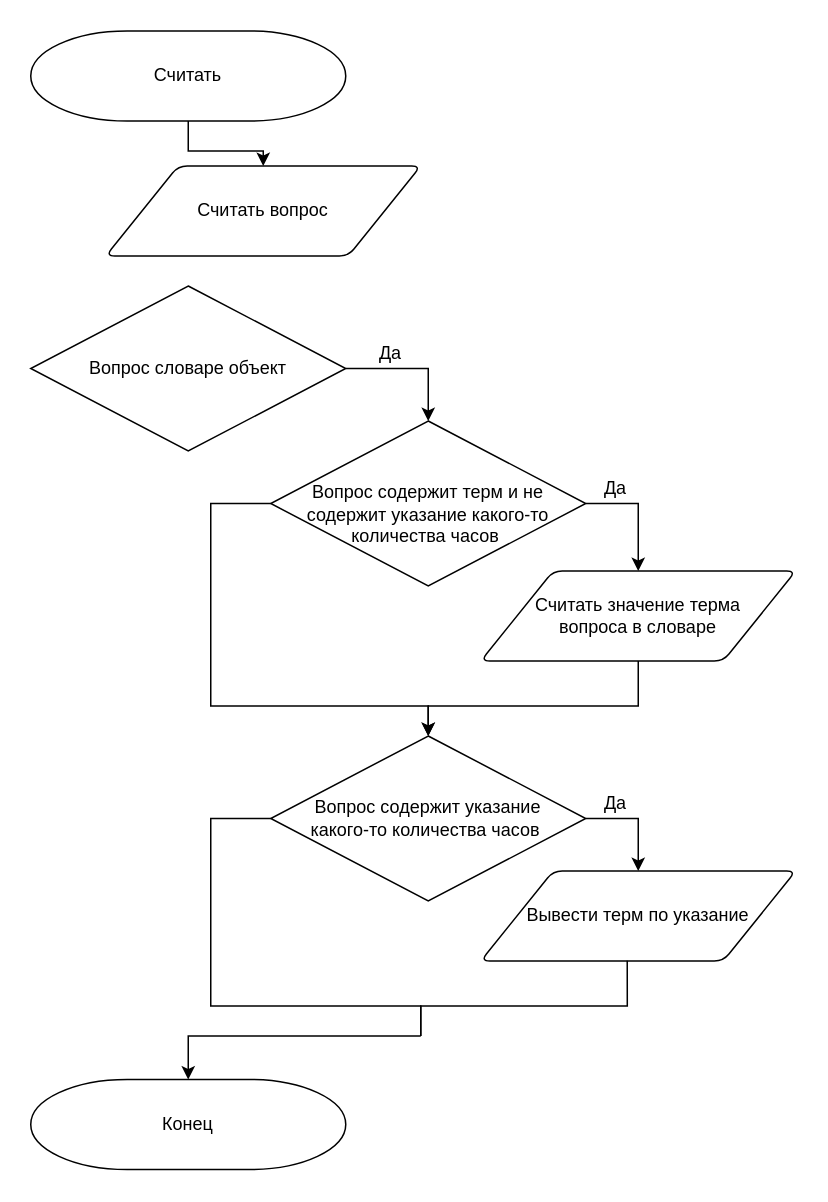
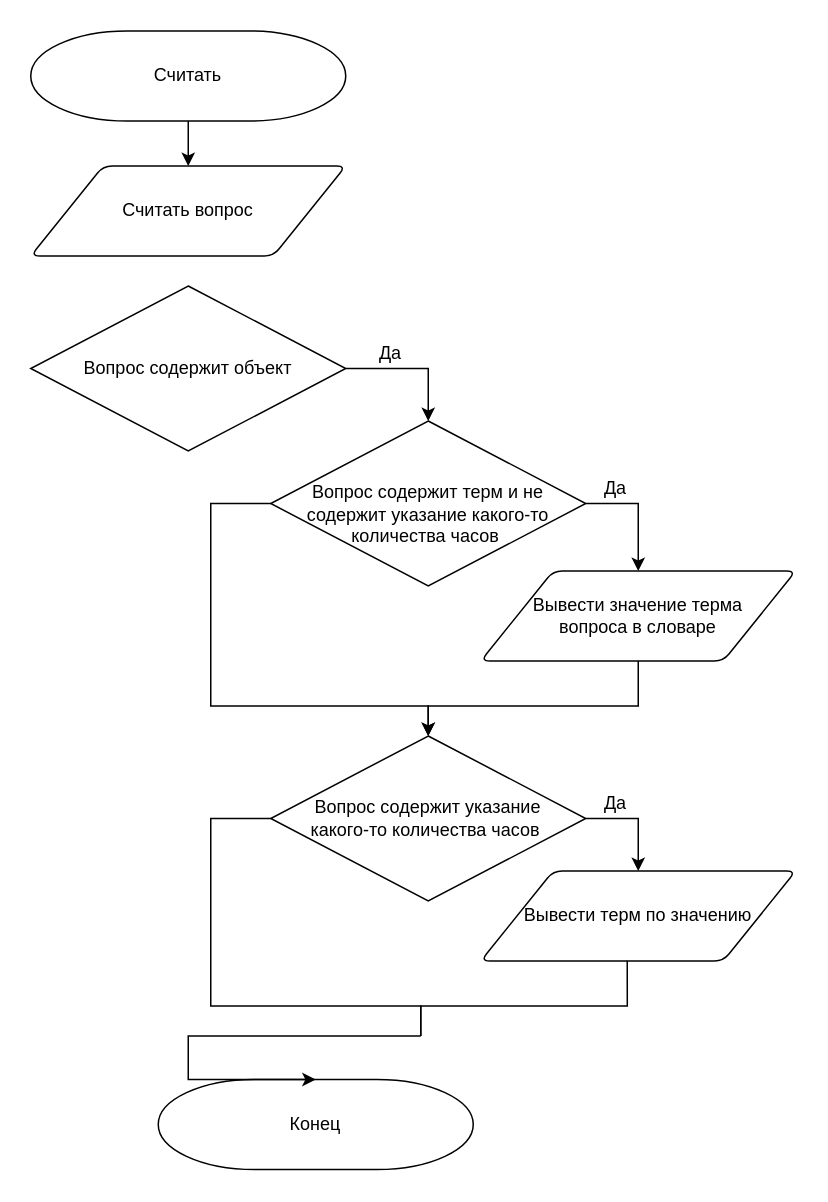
node "Считать вопрос": moved (263, 211) -> (188, 211)
node "Вопрос словаре объект": label "Вопрос словаре объект" -> "Вопрос содержит объект"
node "Считать значение терма вопроса в словаре": label "Считать значение терма вопроса в словаре" -> "Вывести значение терма вопроса в словаре"
node "Вывести терм по указание": label "Вывести терм по указание" -> "Вывести терм по значению"
node "Конец": moved (188, 1124) -> (316, 1124)
